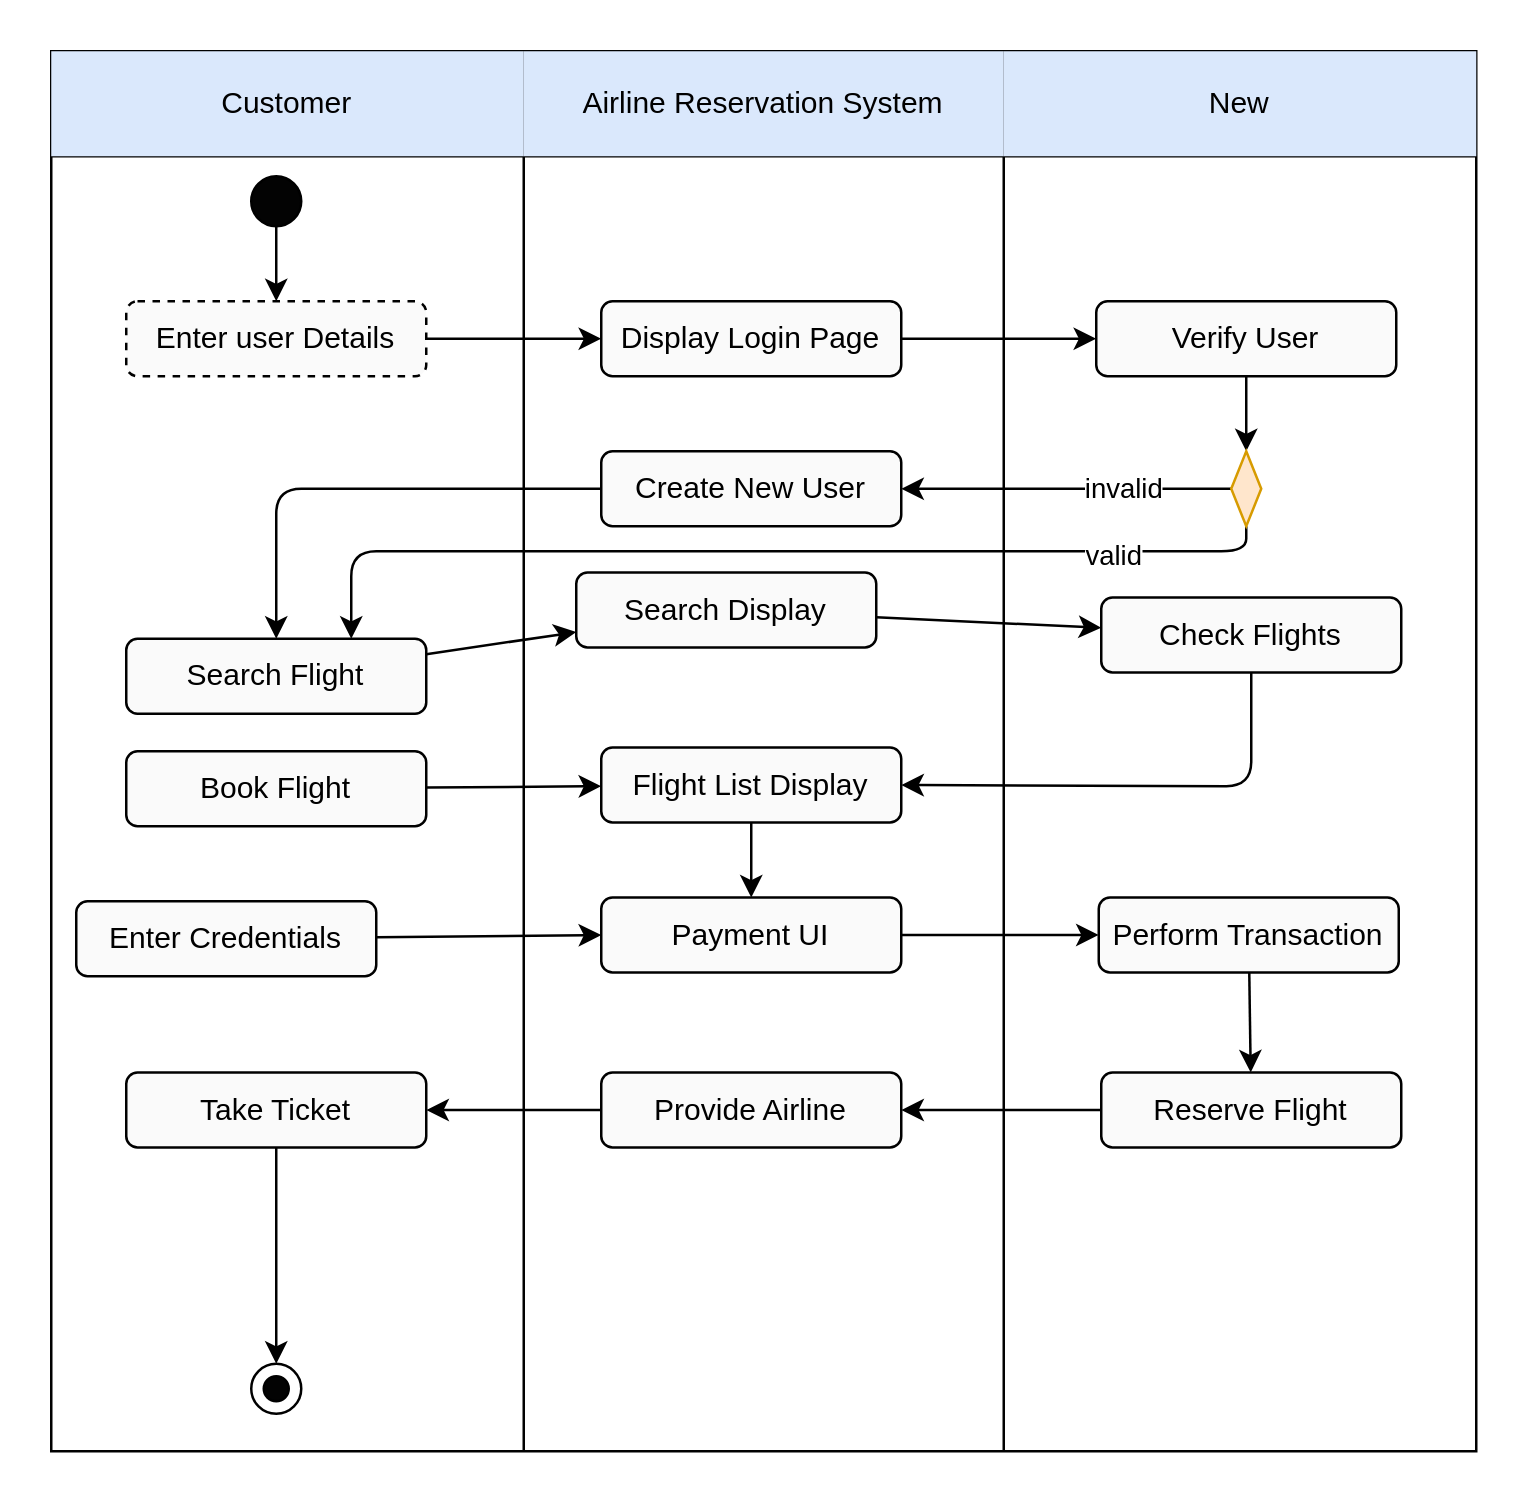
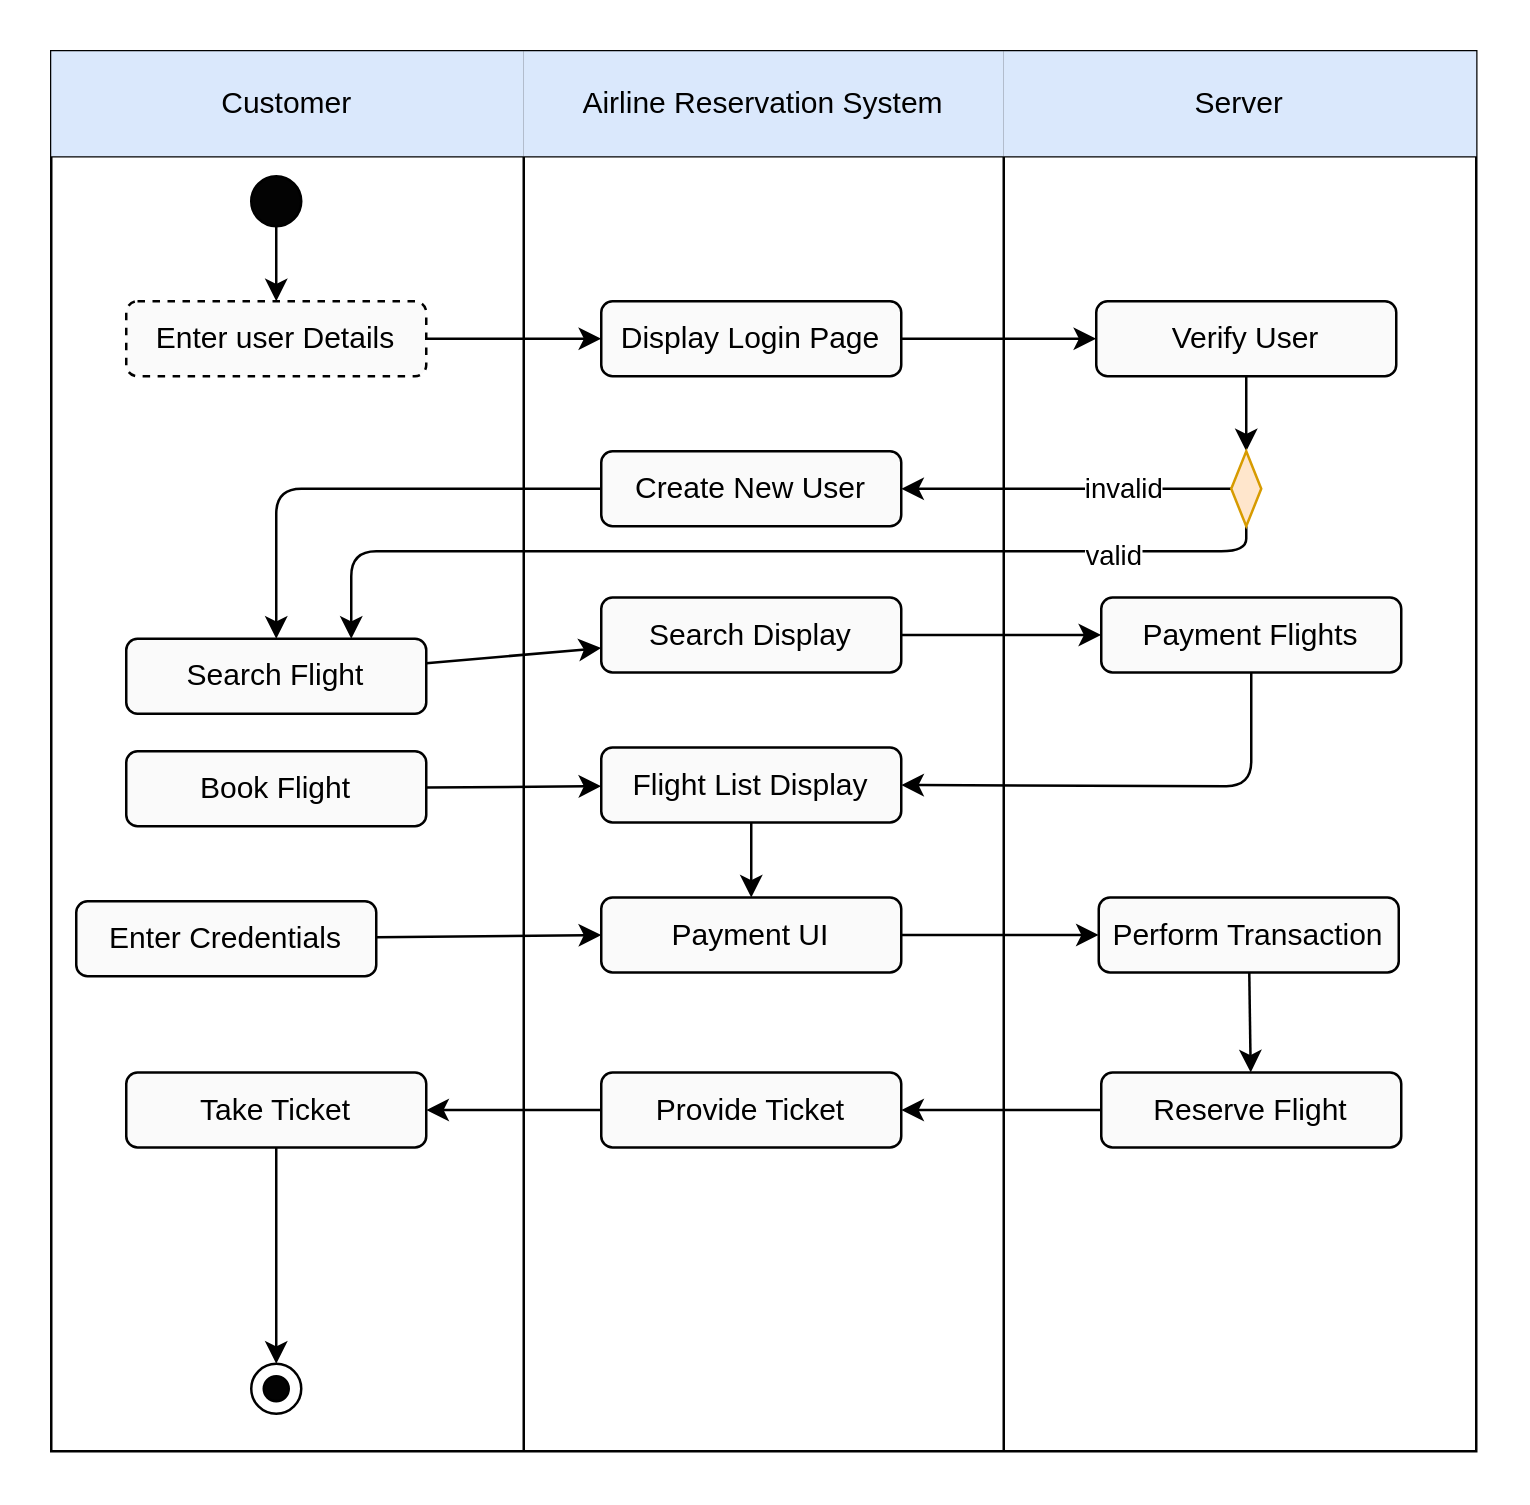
node "New": label "New" -> "Server"
node "Search Display": moved (726, 610) -> (751, 635)
node "Check Flights": label "Check Flights" -> "Payment Flights"
node "Provide Airline": label "Provide Airline" -> "Provide Ticket"
